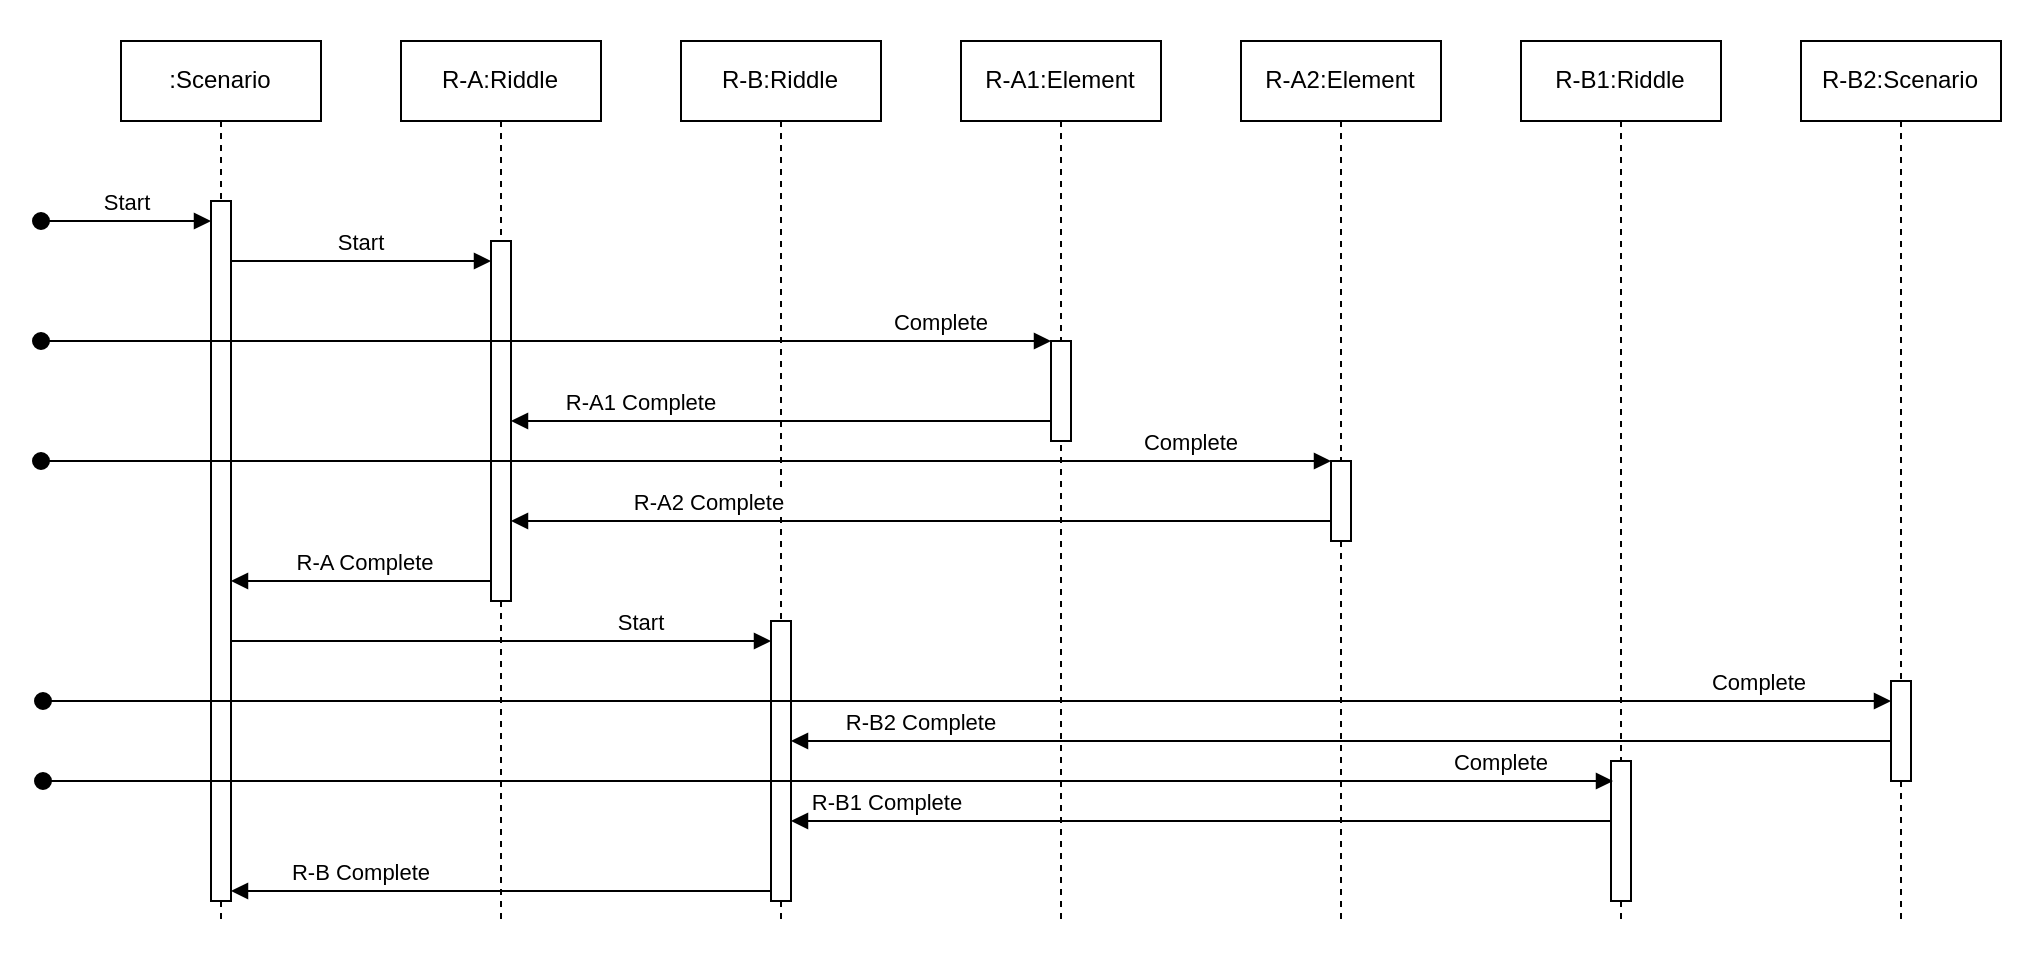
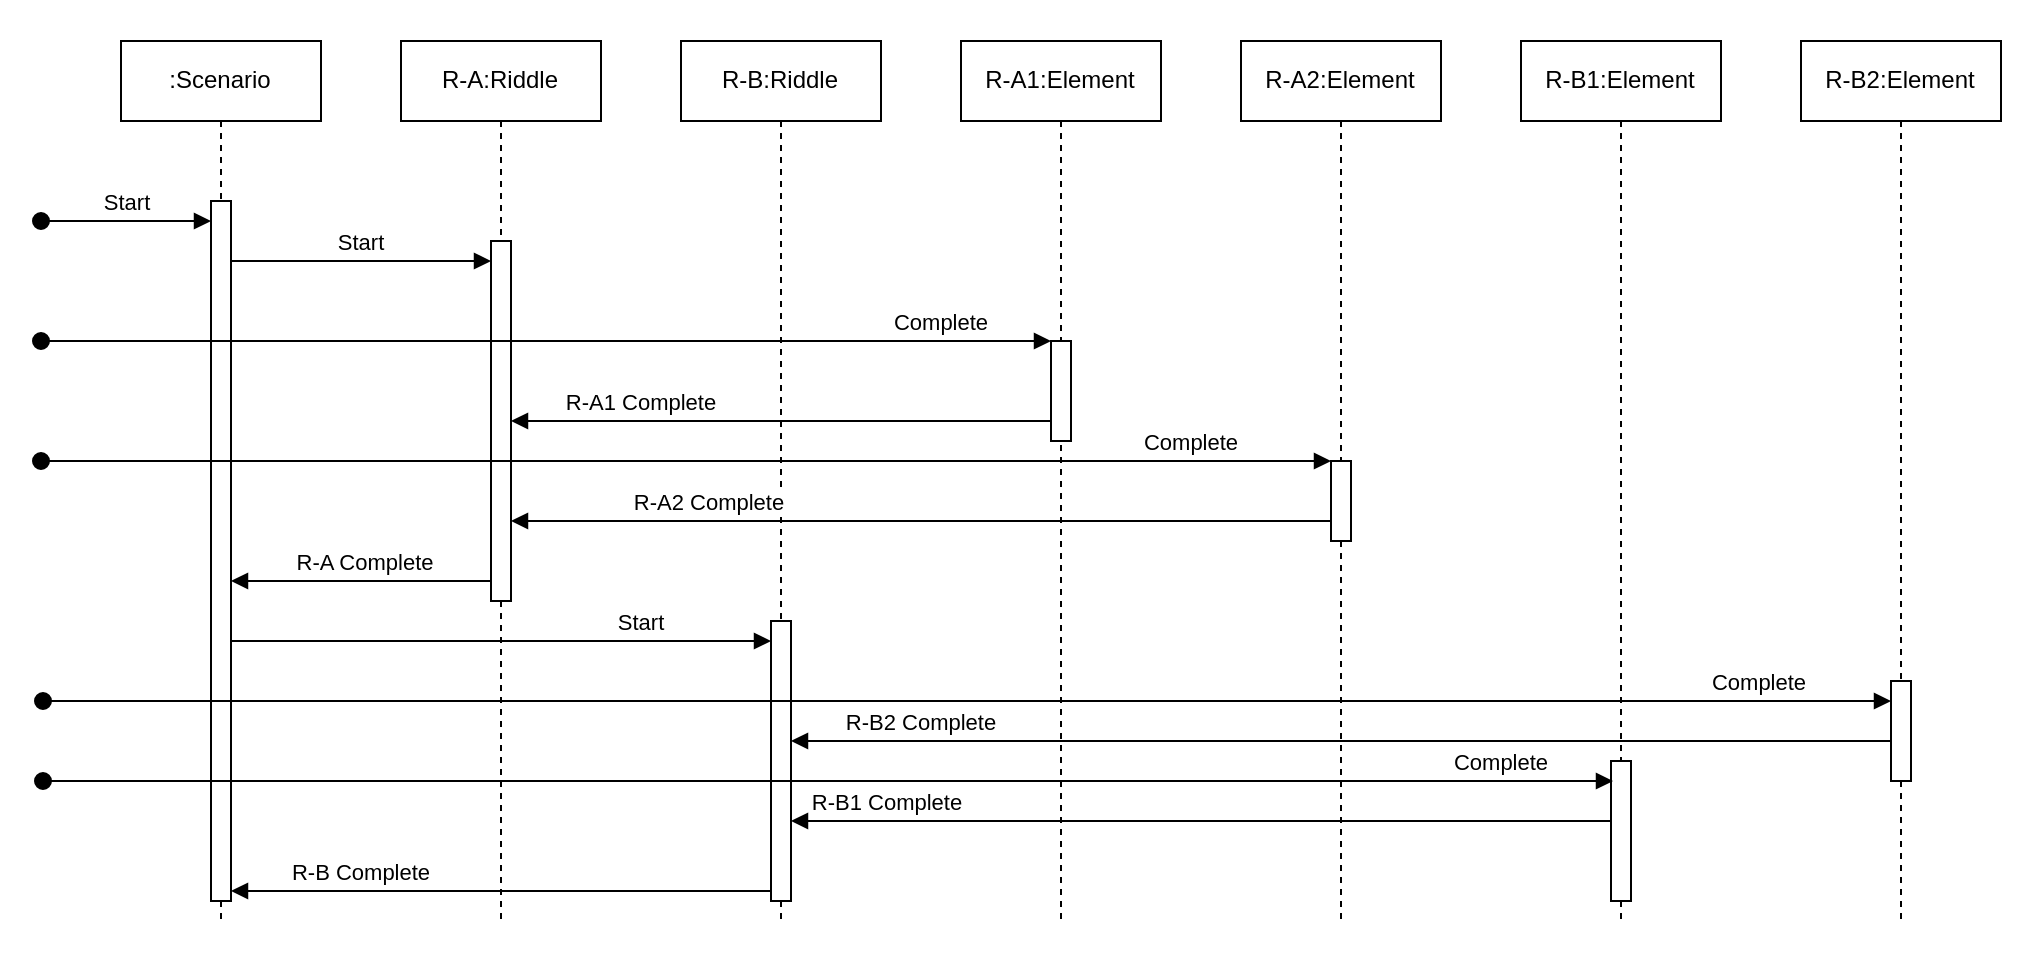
node "R-B1:Riddle": label "R-B1:Riddle" -> "R-B1:Element"
node "R-B2:Scenario": label "R-B2:Scenario" -> "R-B2:Element"
